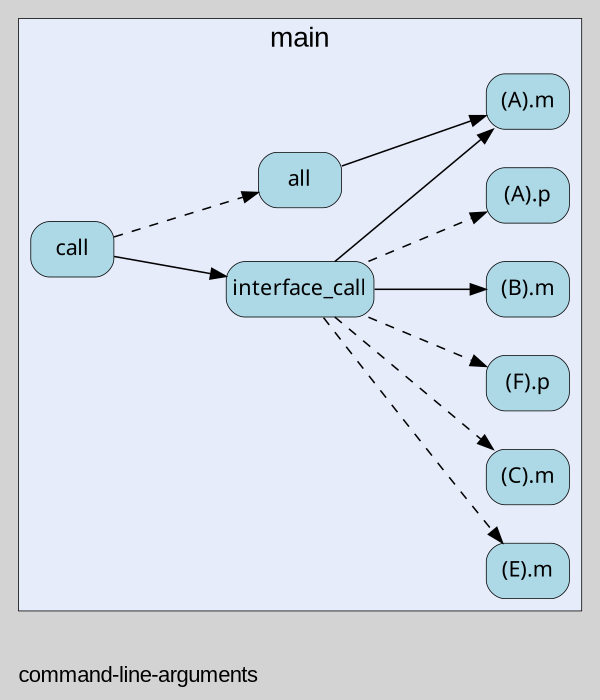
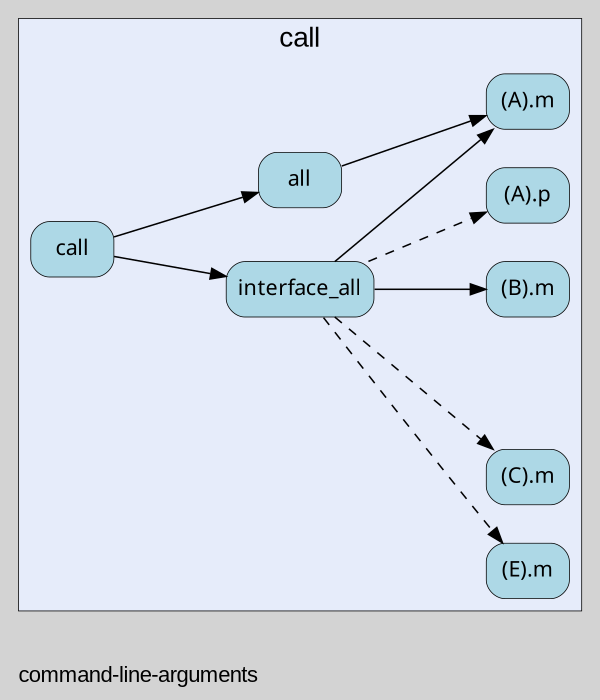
cluster "main": label "main" -> "call"
edge "call" -> "all": style dashed -> solid
node "interface_call": label "interface_call" -> "interface_all"
node "(F).p": removed
